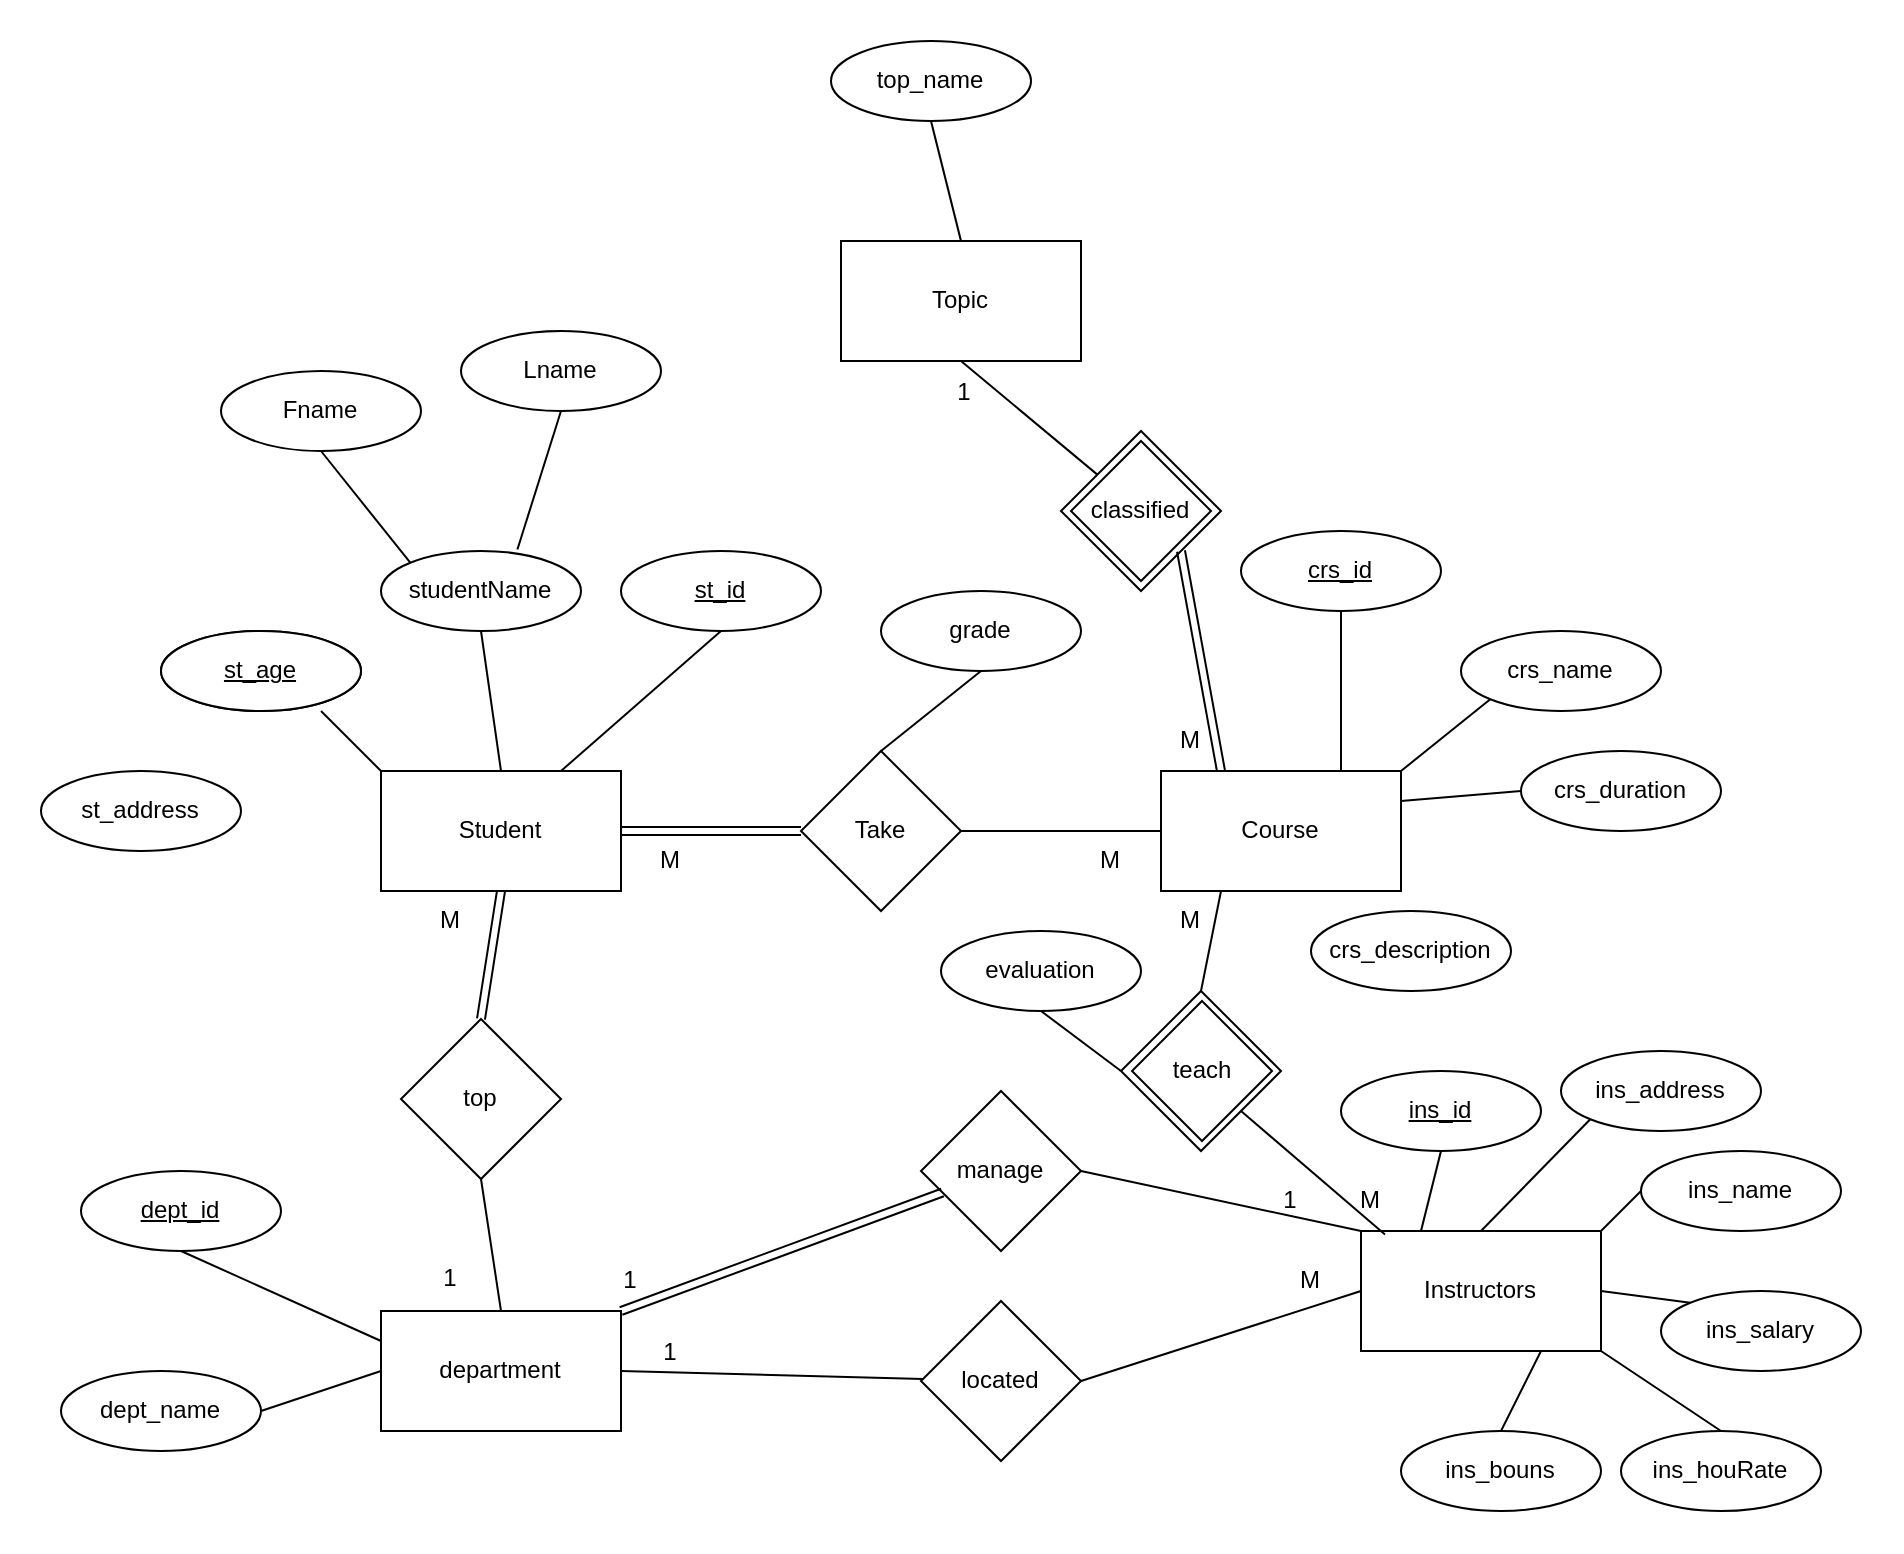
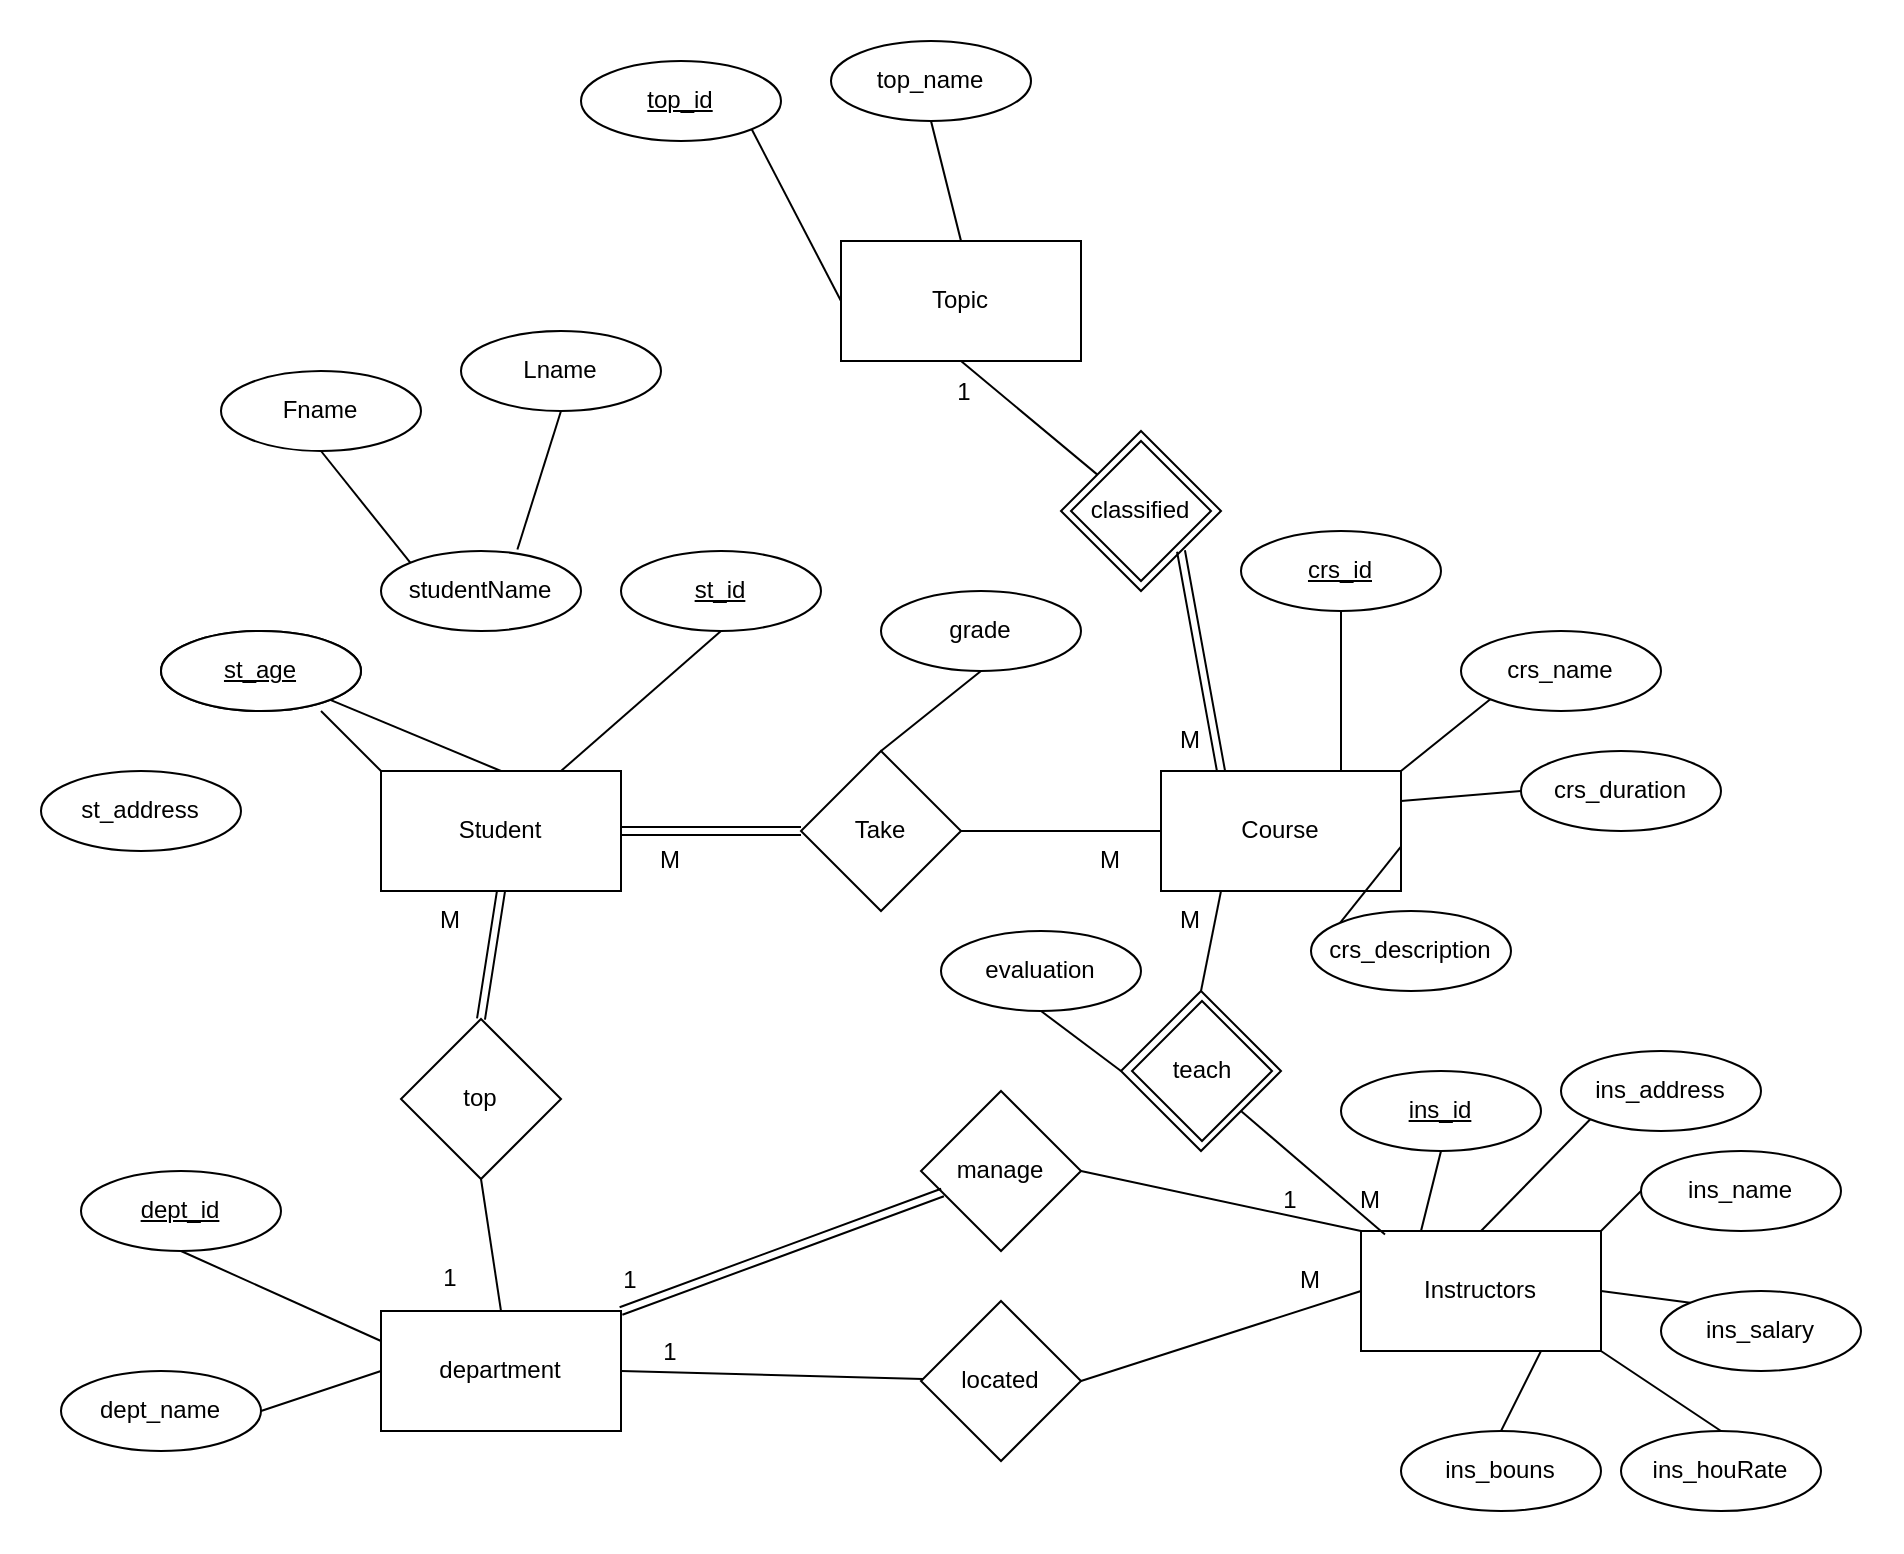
node "top_id": added
edge "top_id" -- "Topic": added
edge "studentName" -- "Student": now "st_age" -- "Student"
edge "Course" -- "crs_description": added
